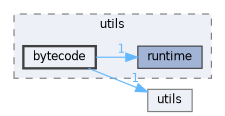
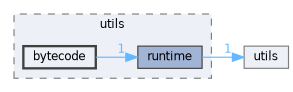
edge "bytecode" -> "utils": now "runtime" -> "utils"
